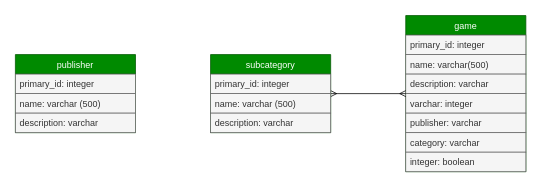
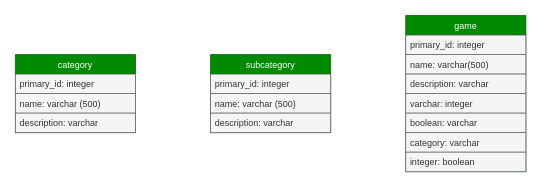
node "publisher": label "publisher" -> "category"
edge "subcategory" -- "game": removed
node "publisher: varchar": label "publisher: varchar" -> "boolean: varchar"
